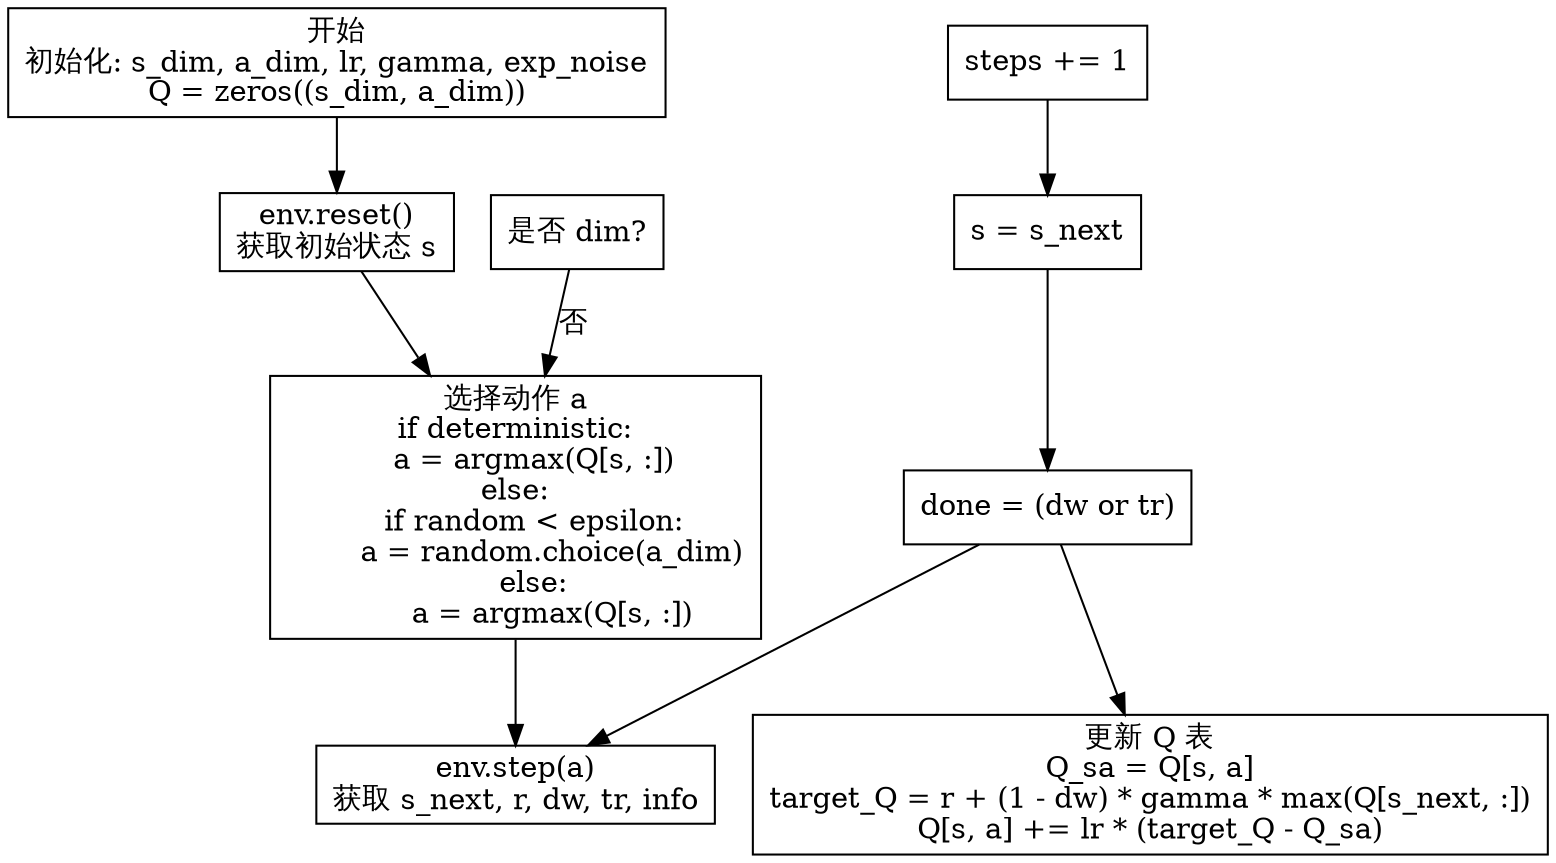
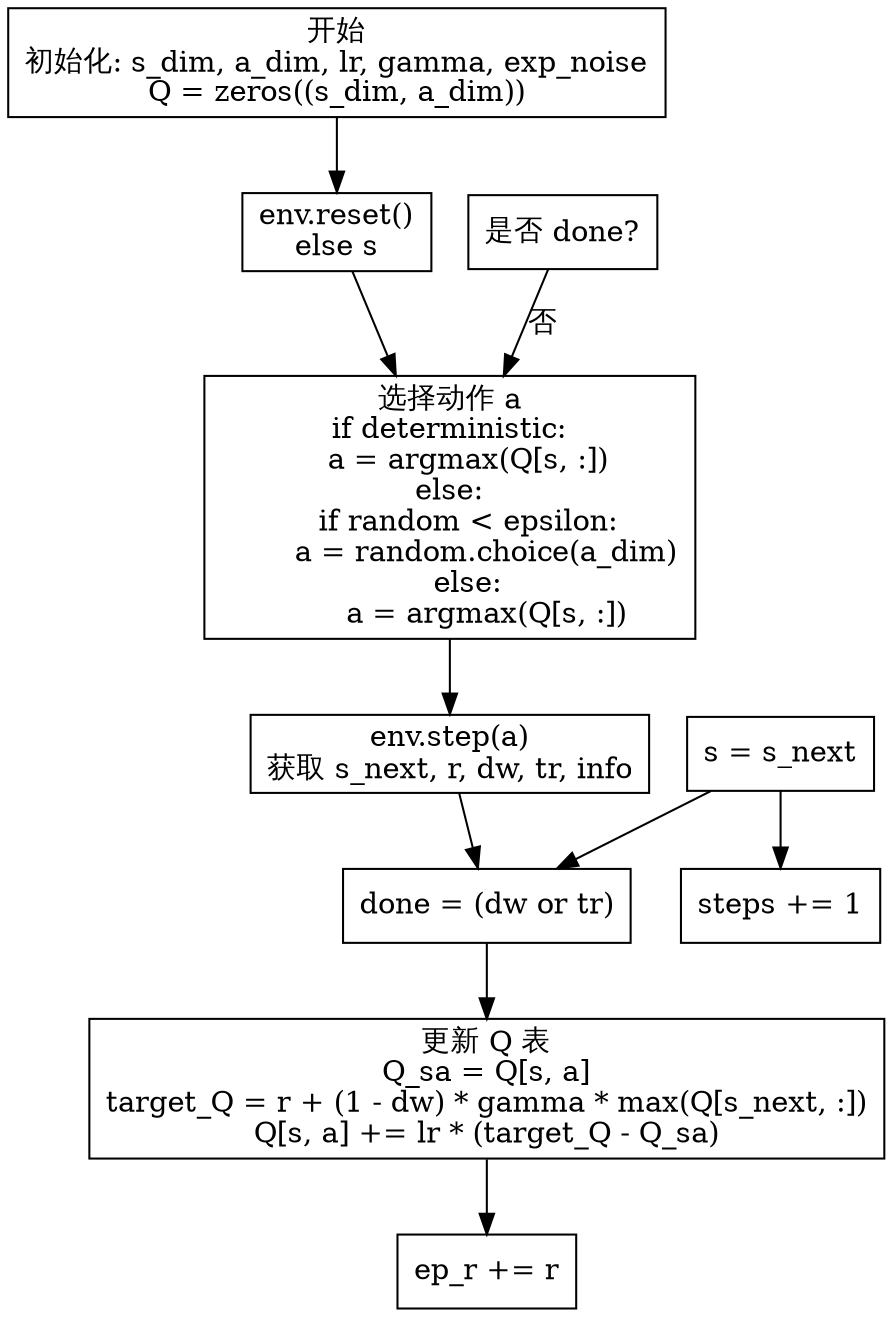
edge "steps += 1" -> "s = s_next": reversed
node "env.reset() 获取初始状态 s": label "env.reset() 获取初始状态 s" -> "env.reset() else s"
node "是否 dim?": label "是否 dim?" -> "是否 done?"
edge "done = (dw or tr)" -> "env.step(a) 获取 s_next, r, dw, tr, info": reversed
node "ep_r += r": added
